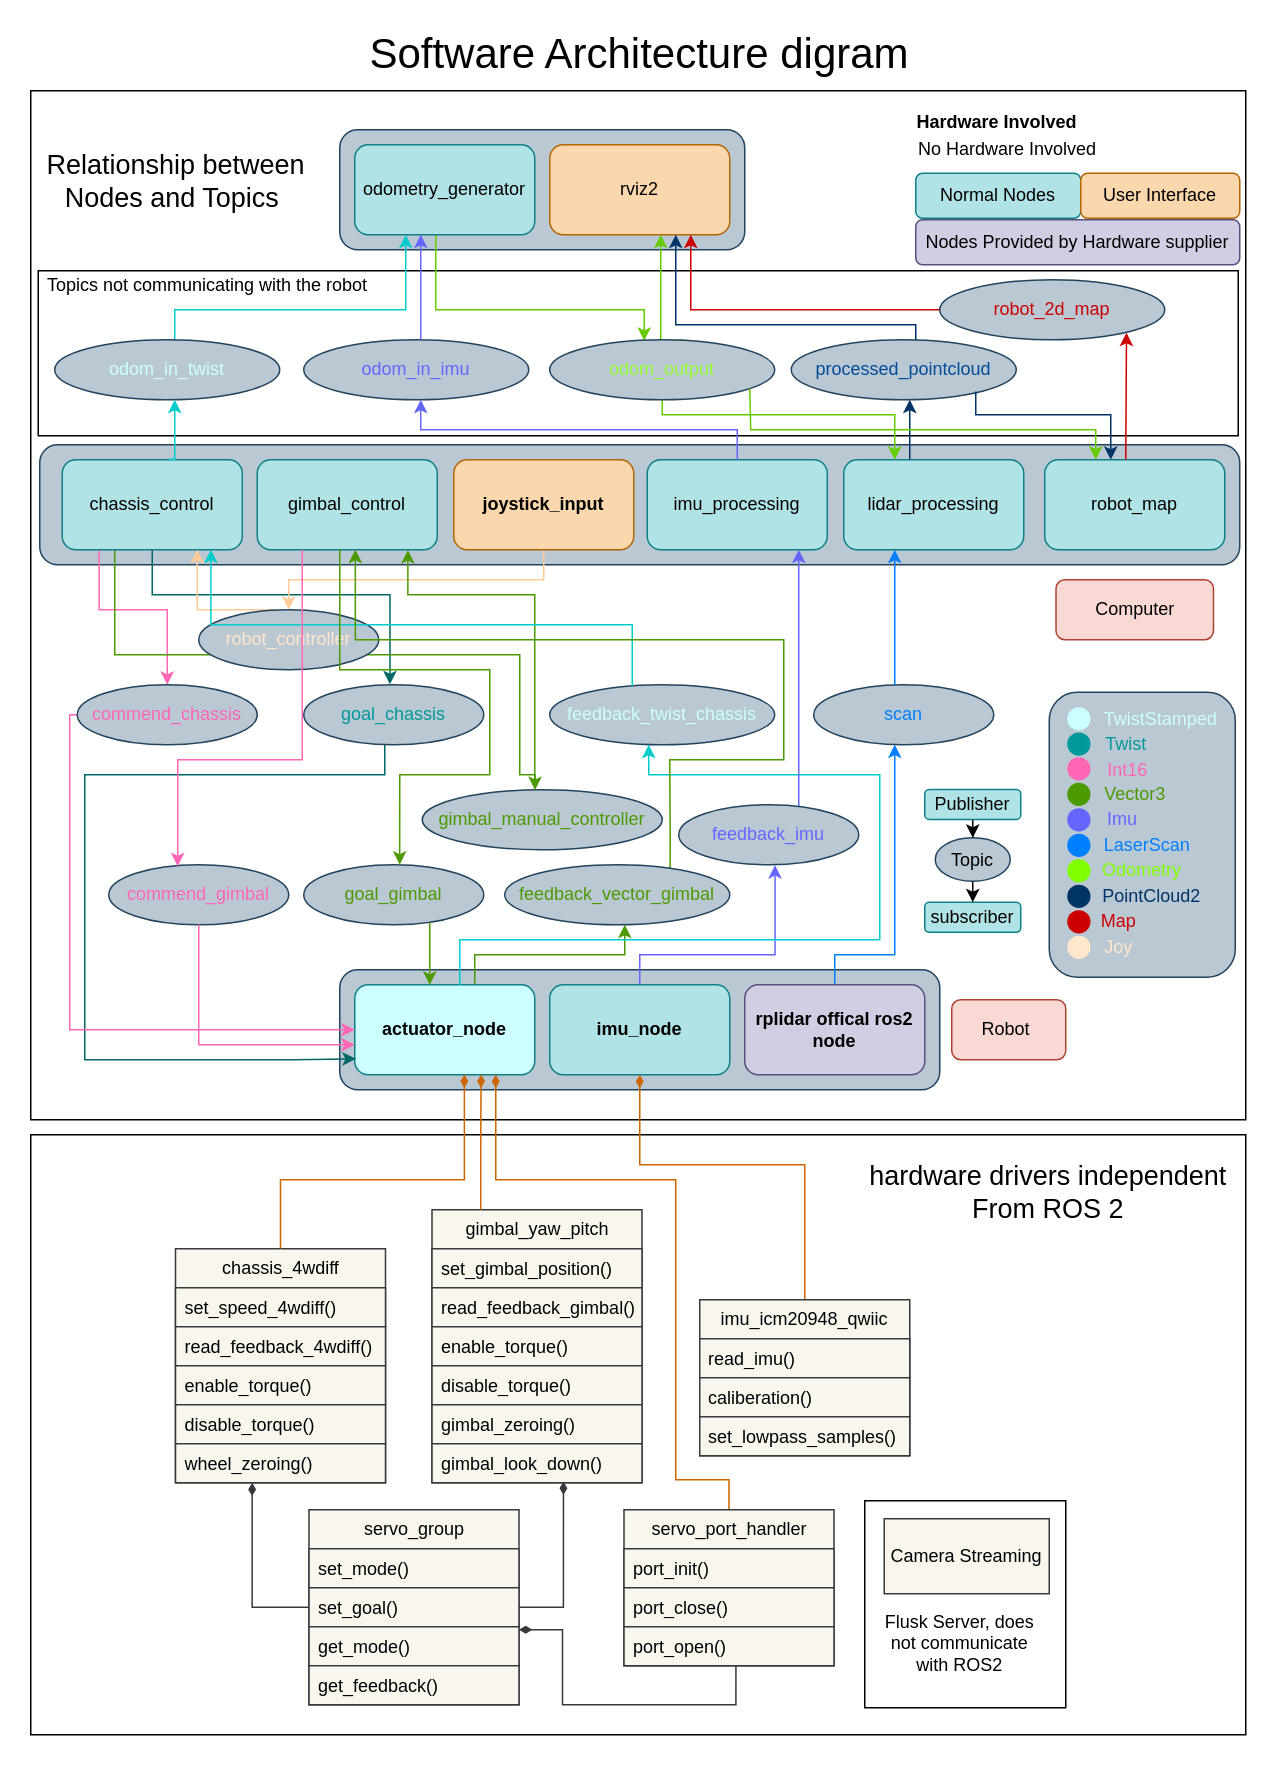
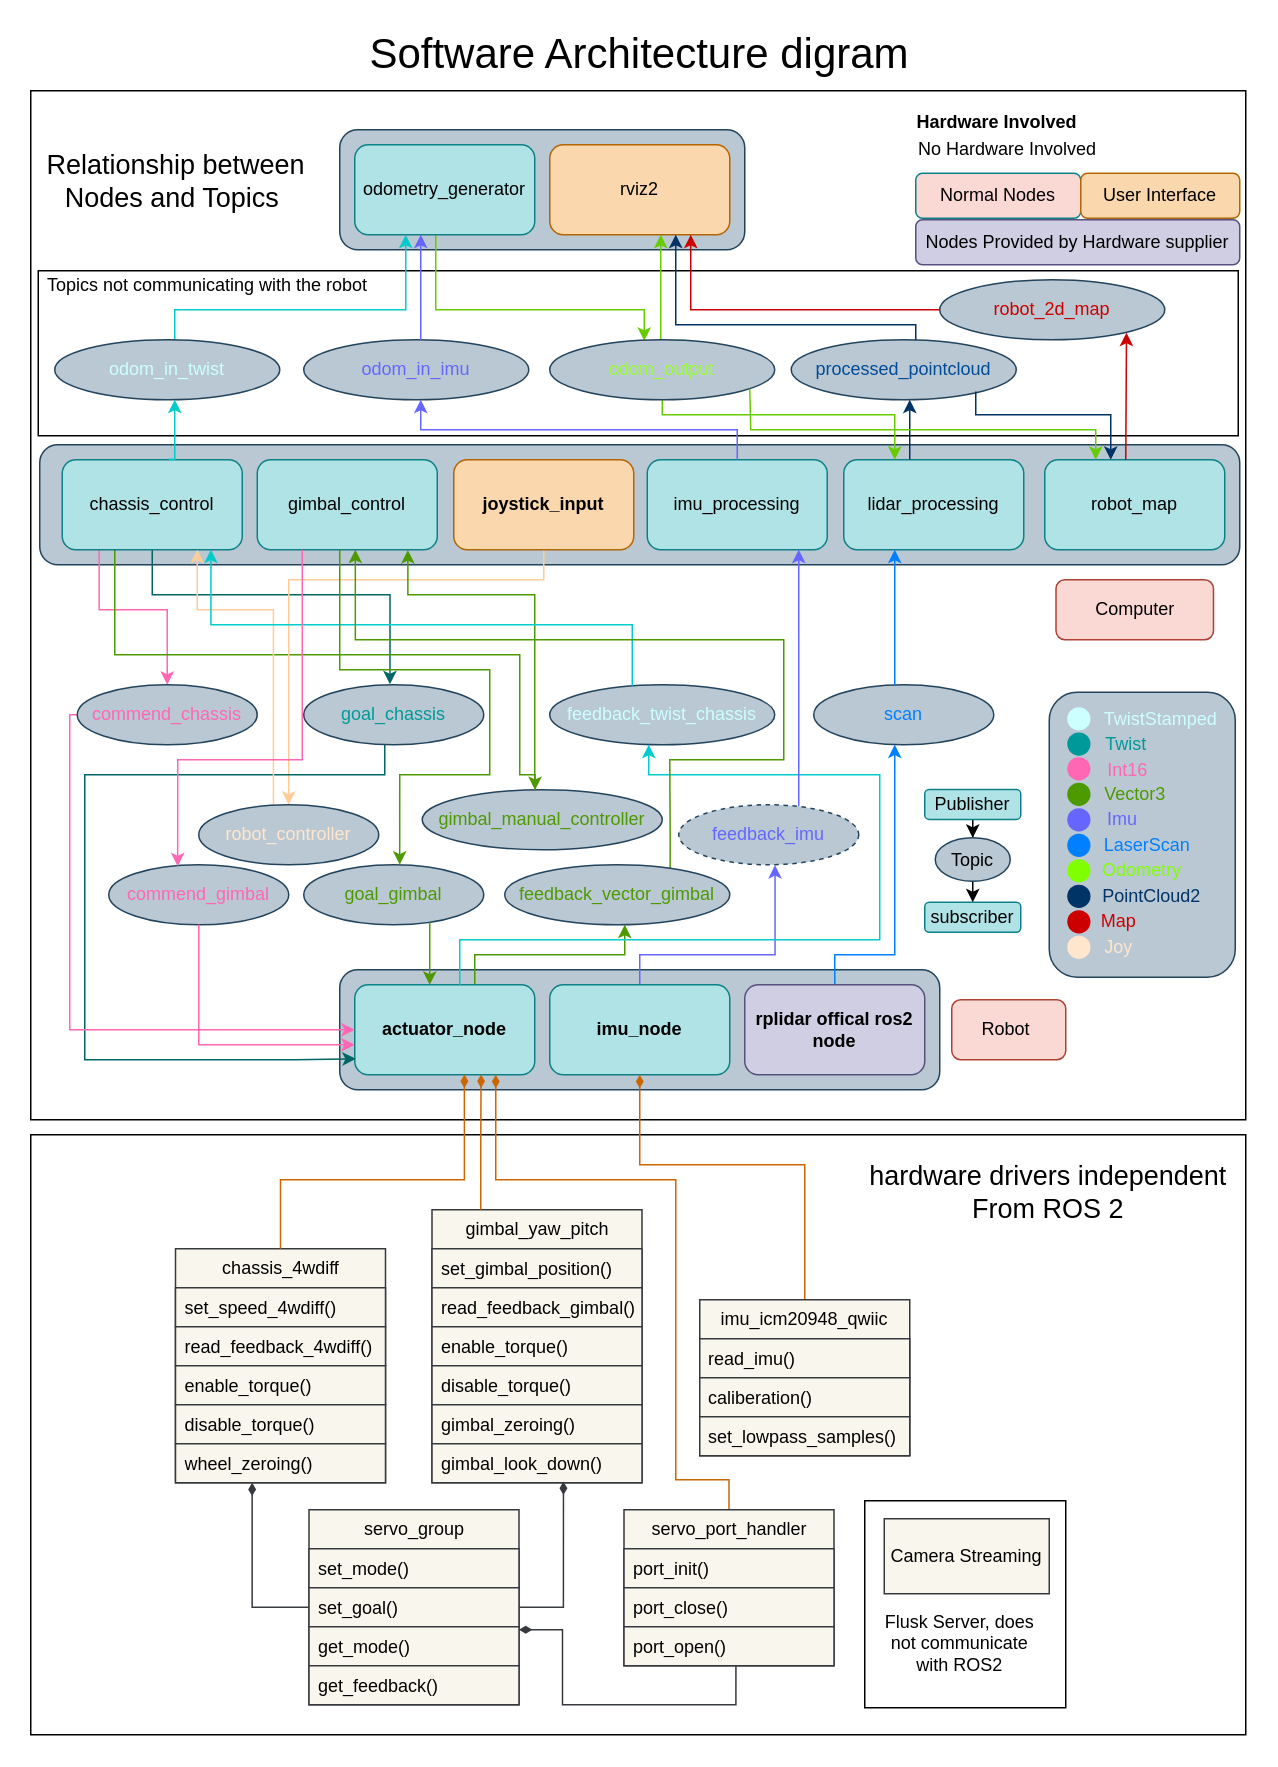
node "Normal Nodes": fillcolor #b0e3e6 -> #fad9d5
node "robot_controller": moved (289, 640) -> (289, 835)
node "feedback_imu": style solid -> dashed
node "actuator_node": fillcolor #ccffff -> #b0e3e6
